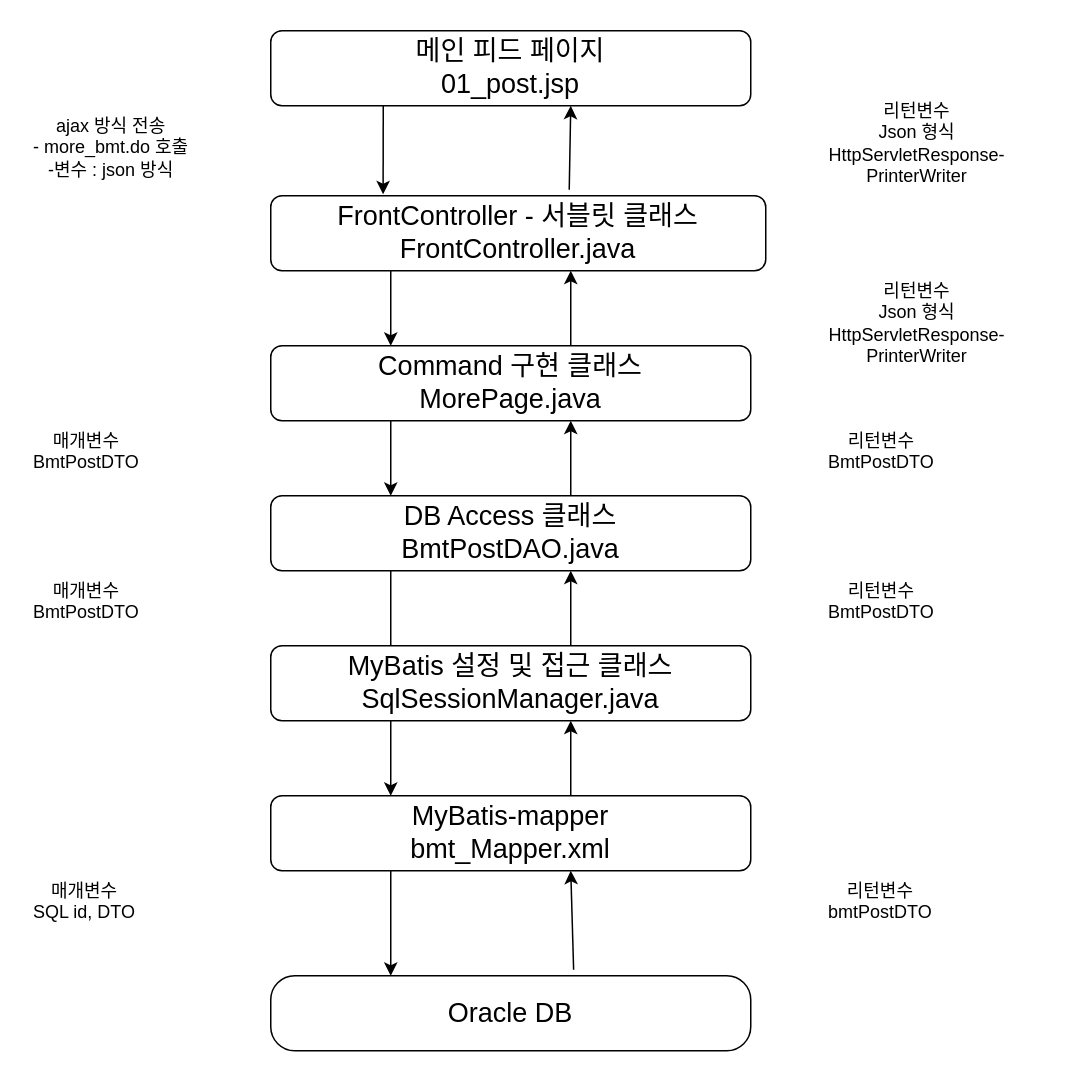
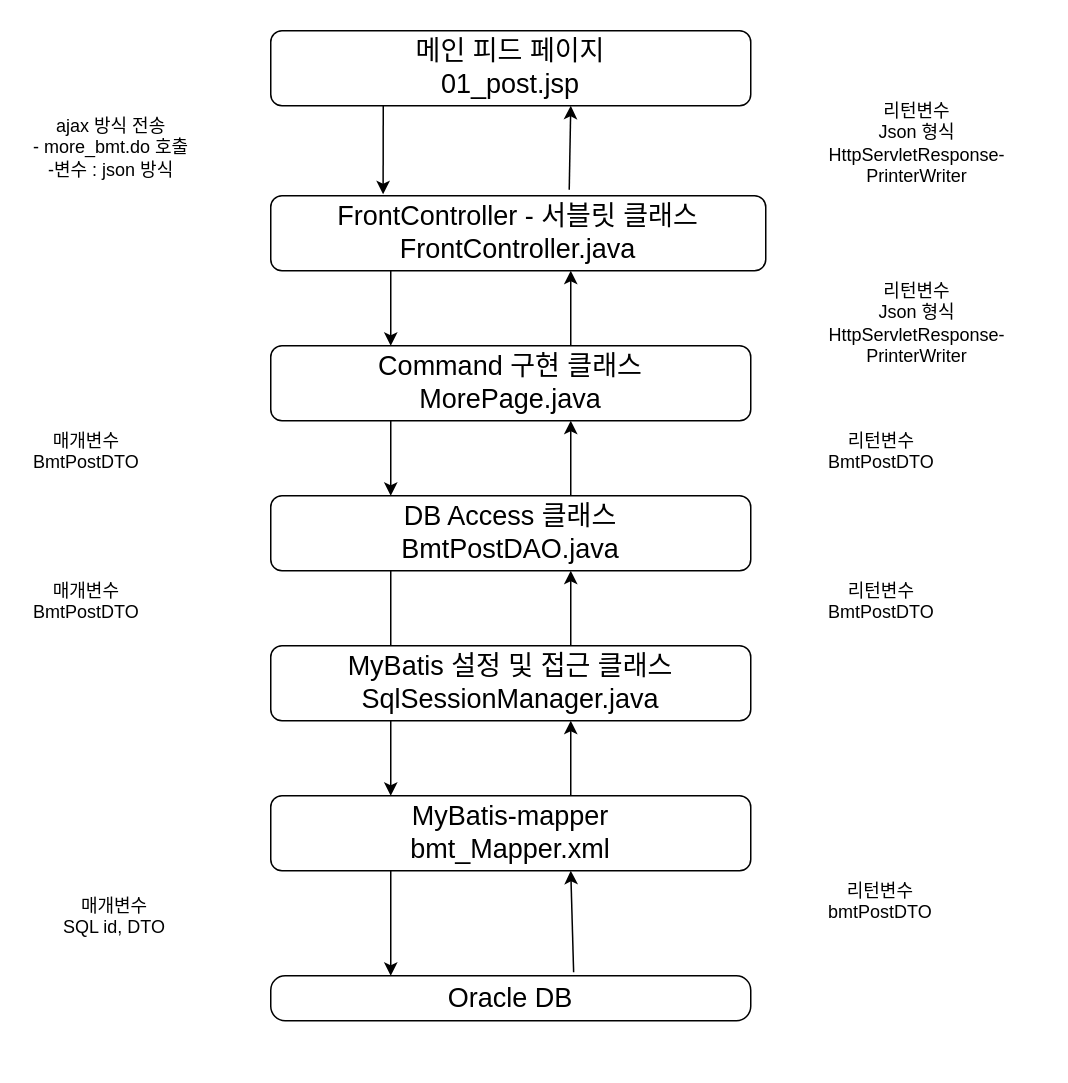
node "매개변수 SQL id, DTO": moved (136, 908) -> (166, 923)
node "Oracle DB": size 480x75 -> 480x45
